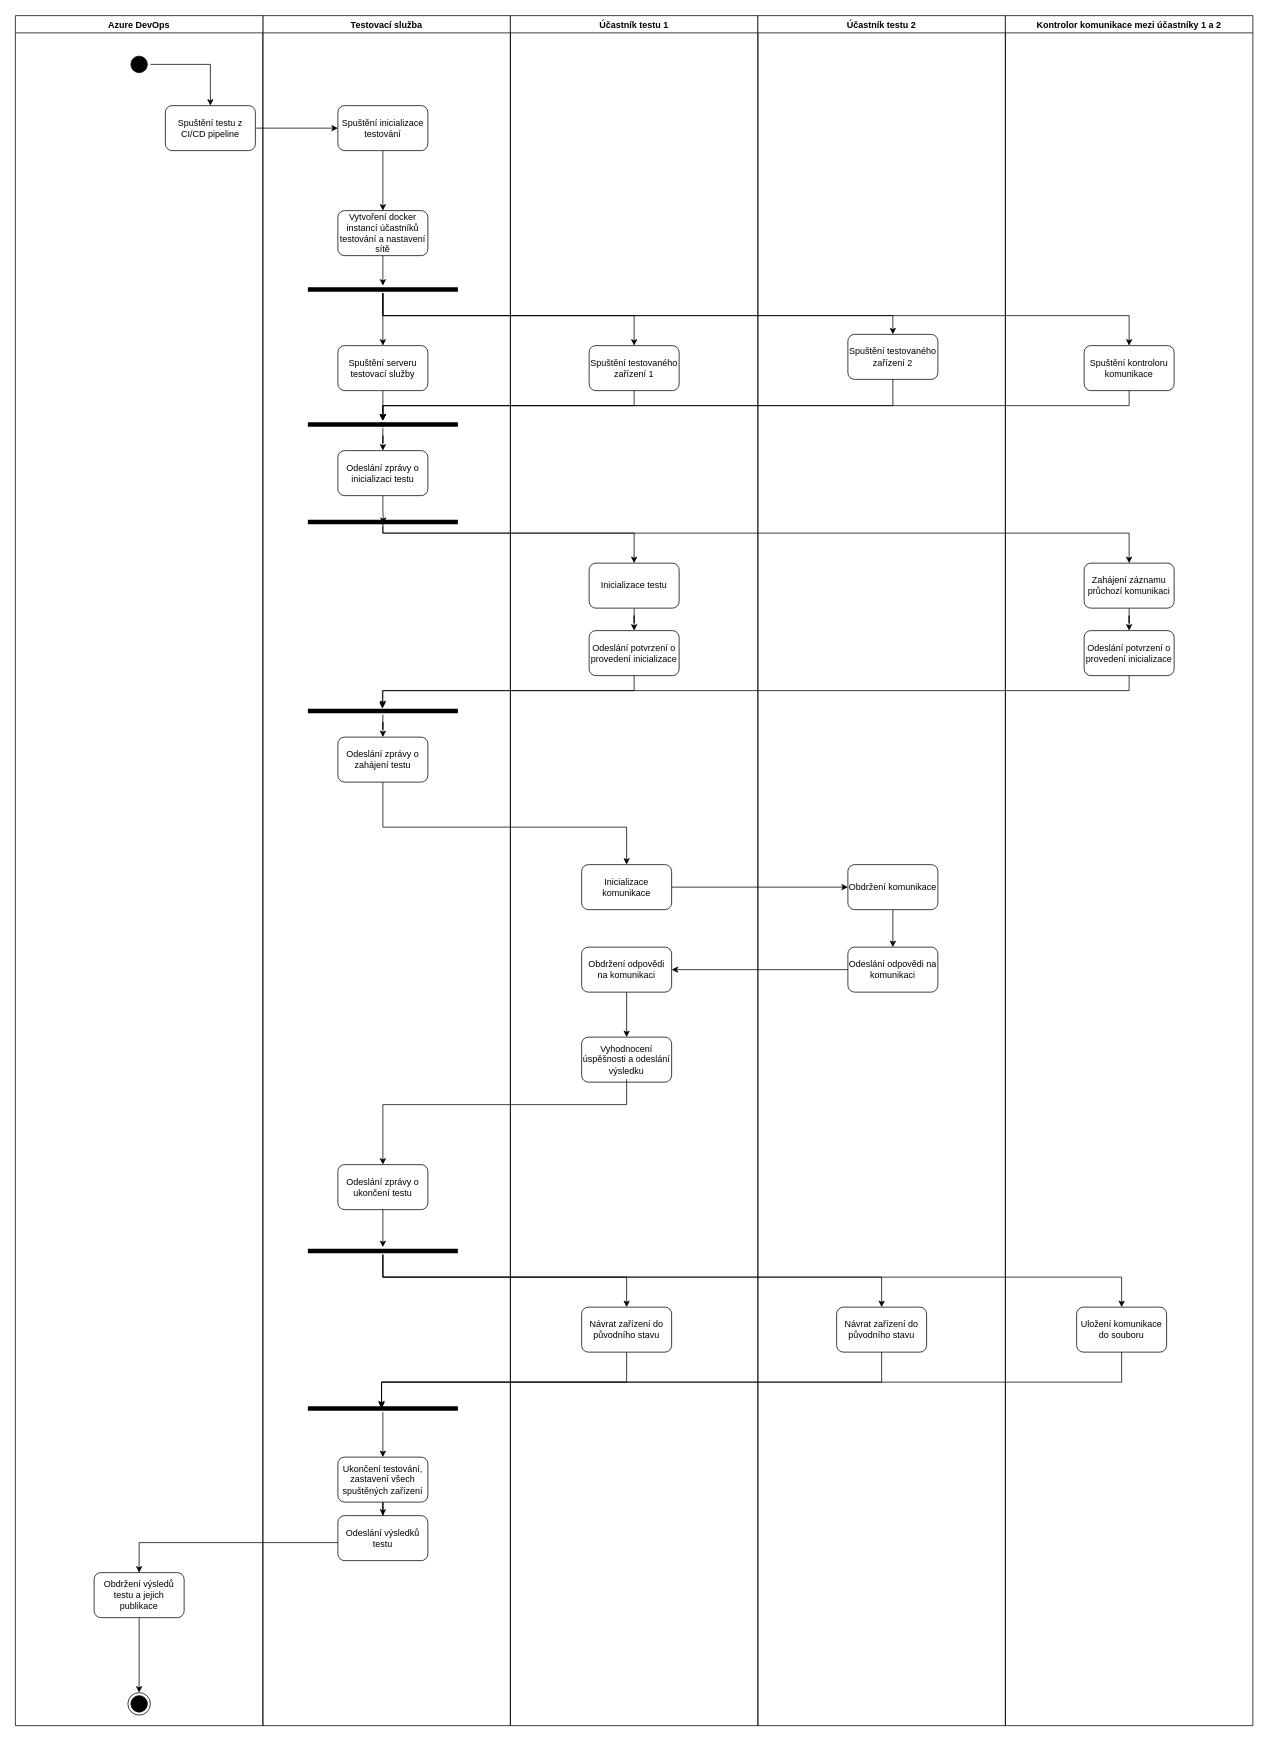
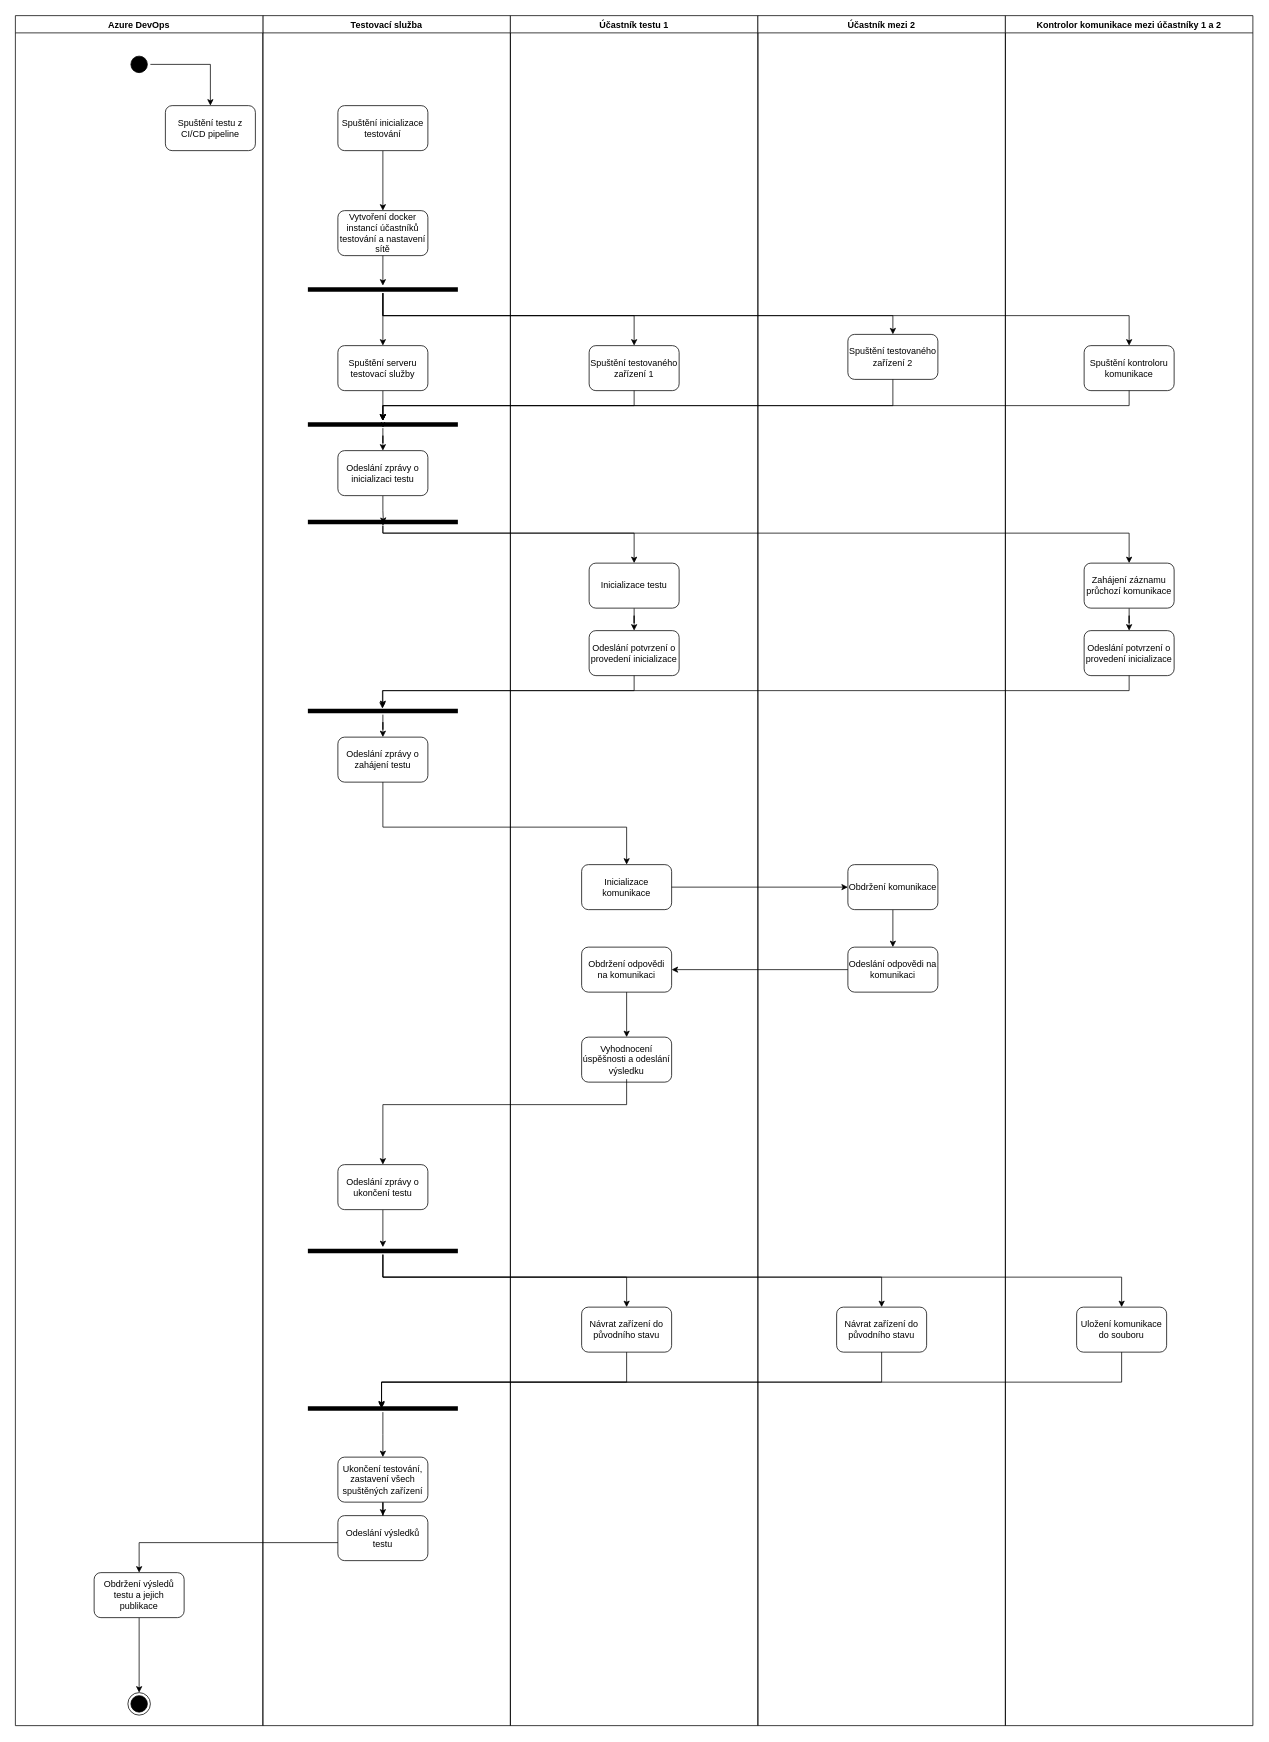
node "Účastník testu 2": label "Účastník testu 2" -> "Účastník mezi 2"
edge "Spuštění testu z CI/CD pipeline" -> "Spuštění inicializace testování": removed
node "Zahájení záznamu průchozí komunikaci": label "Zahájení záznamu průchozí komunikaci" -> "Zahájení záznamu průchozí komunikace"
